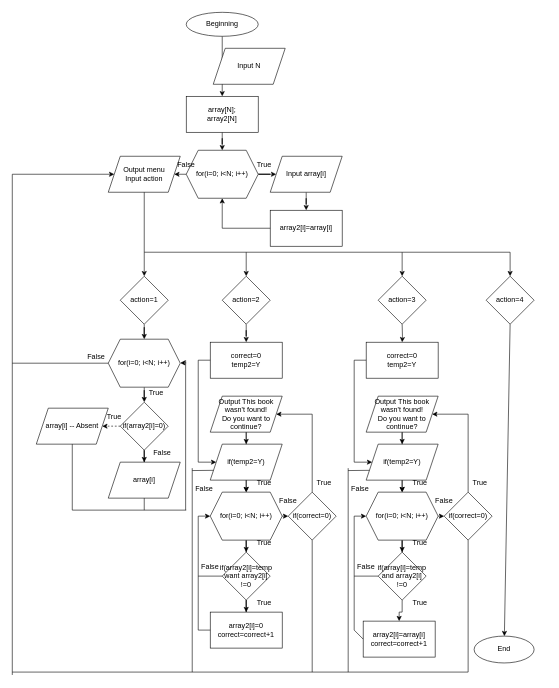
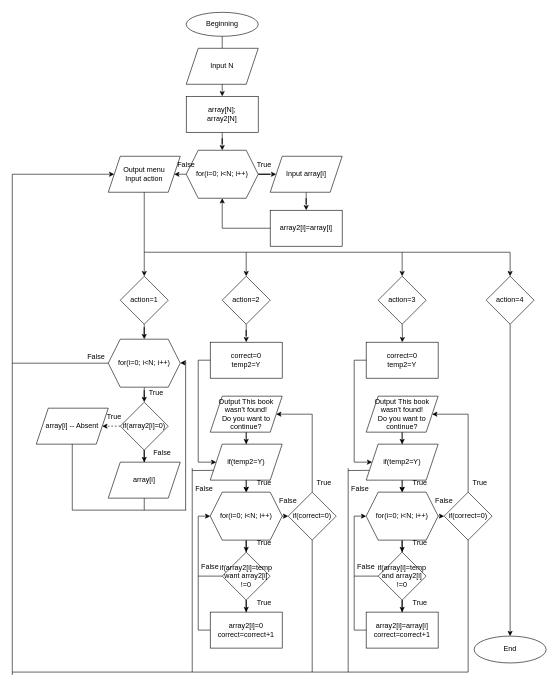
node "Input N": moved (249, 66) -> (222, 66)
node "array2[i]=array[i] correct=correct+1": moved (399, 639) -> (402, 630)
node "End": size 60x27 -> 72x27
